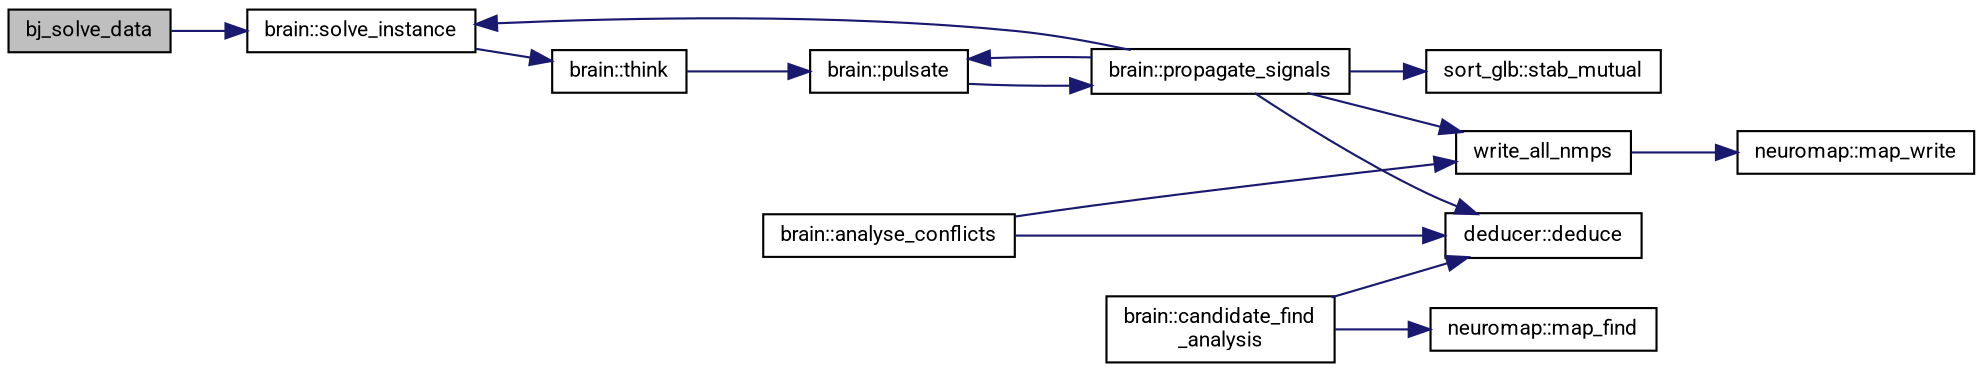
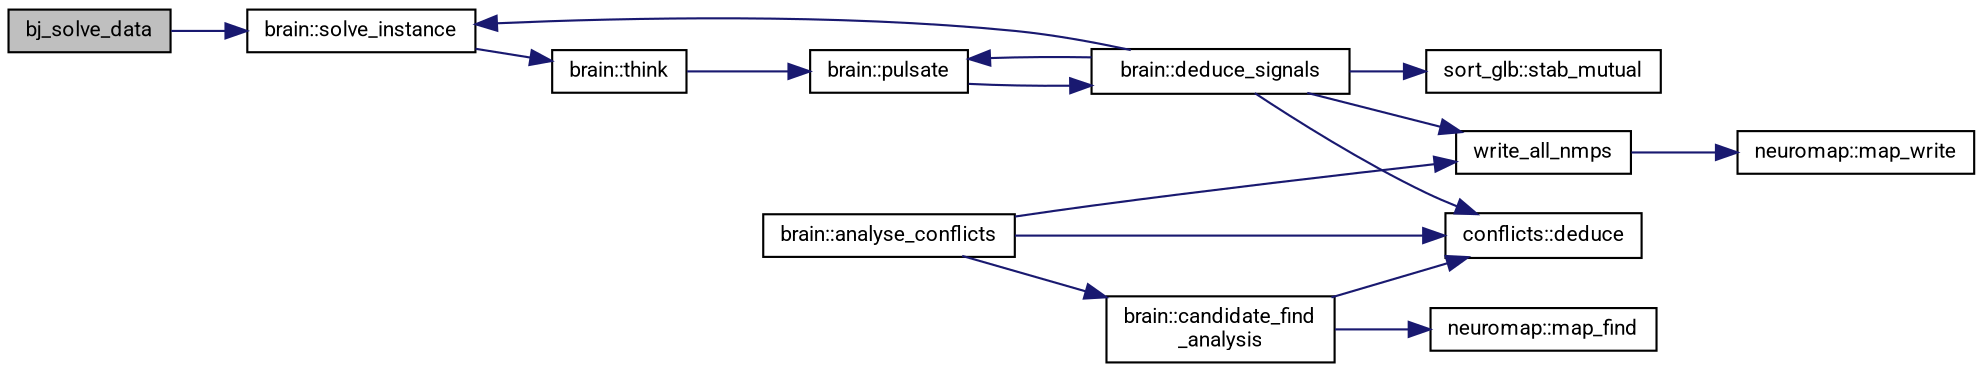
node "brain::propagate_signals": label "brain::propagate_signals" -> "brain::deduce_signals"
node "deducer::deduce": label "deducer::deduce" -> "conflicts::deduce"
edge "brain::analyse_conflicts" -> "brain::candidate_find _analysis": added
